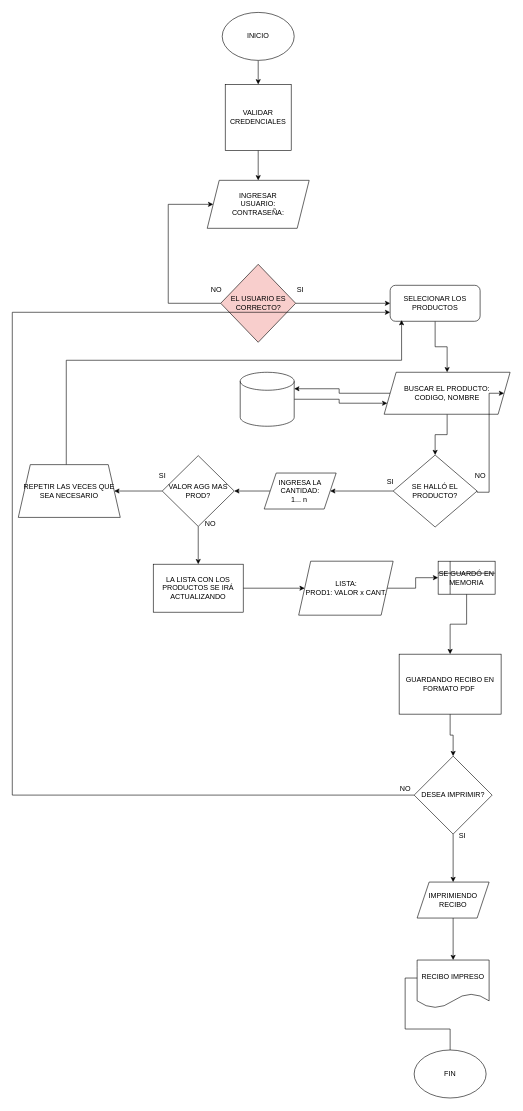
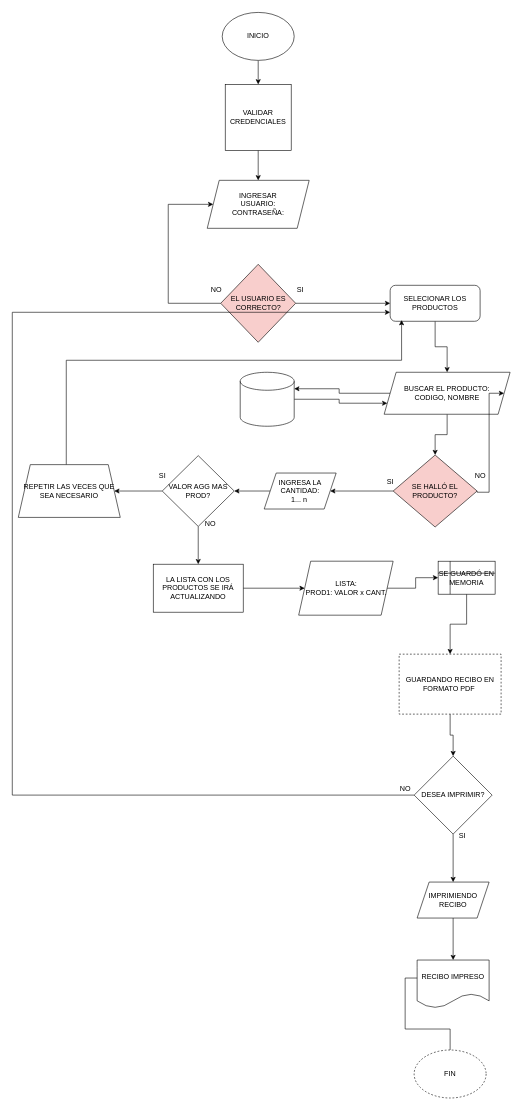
node "SE HALLÓ EL PRODUCTO?": fillcolor #ffffff -> #f8cecc
node "GUARDANDO RECIBO EN FORMATO PDF": style solid -> dashed
node "FIN": style solid -> dashed
